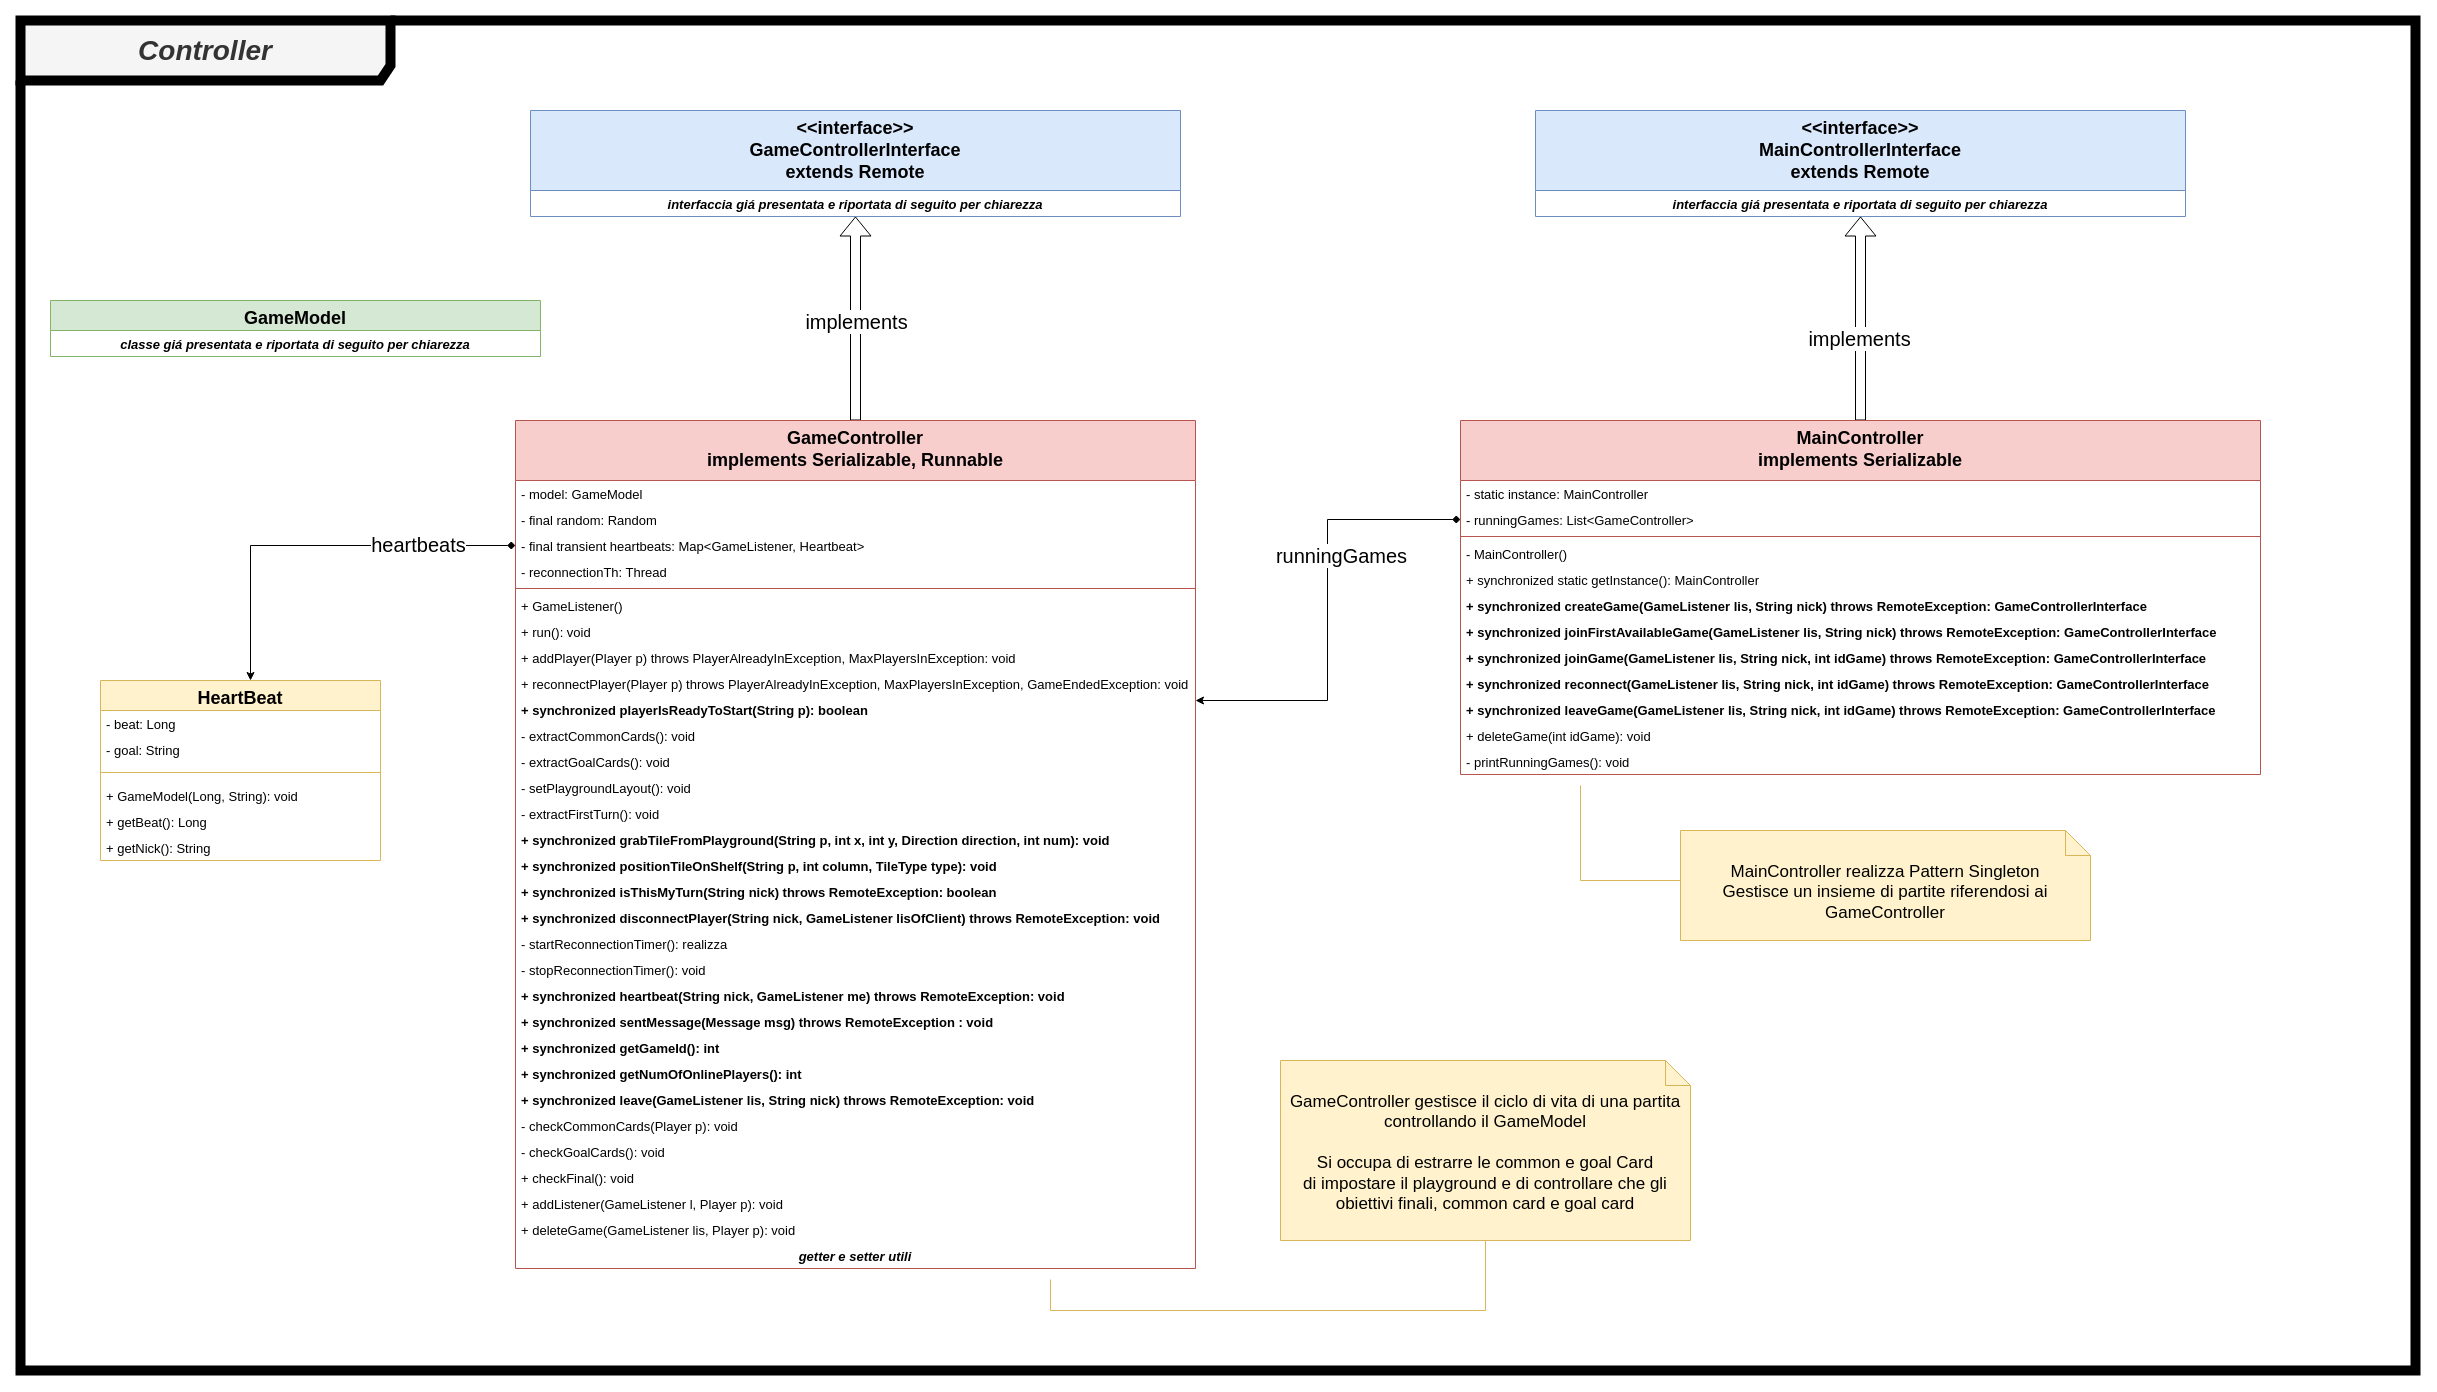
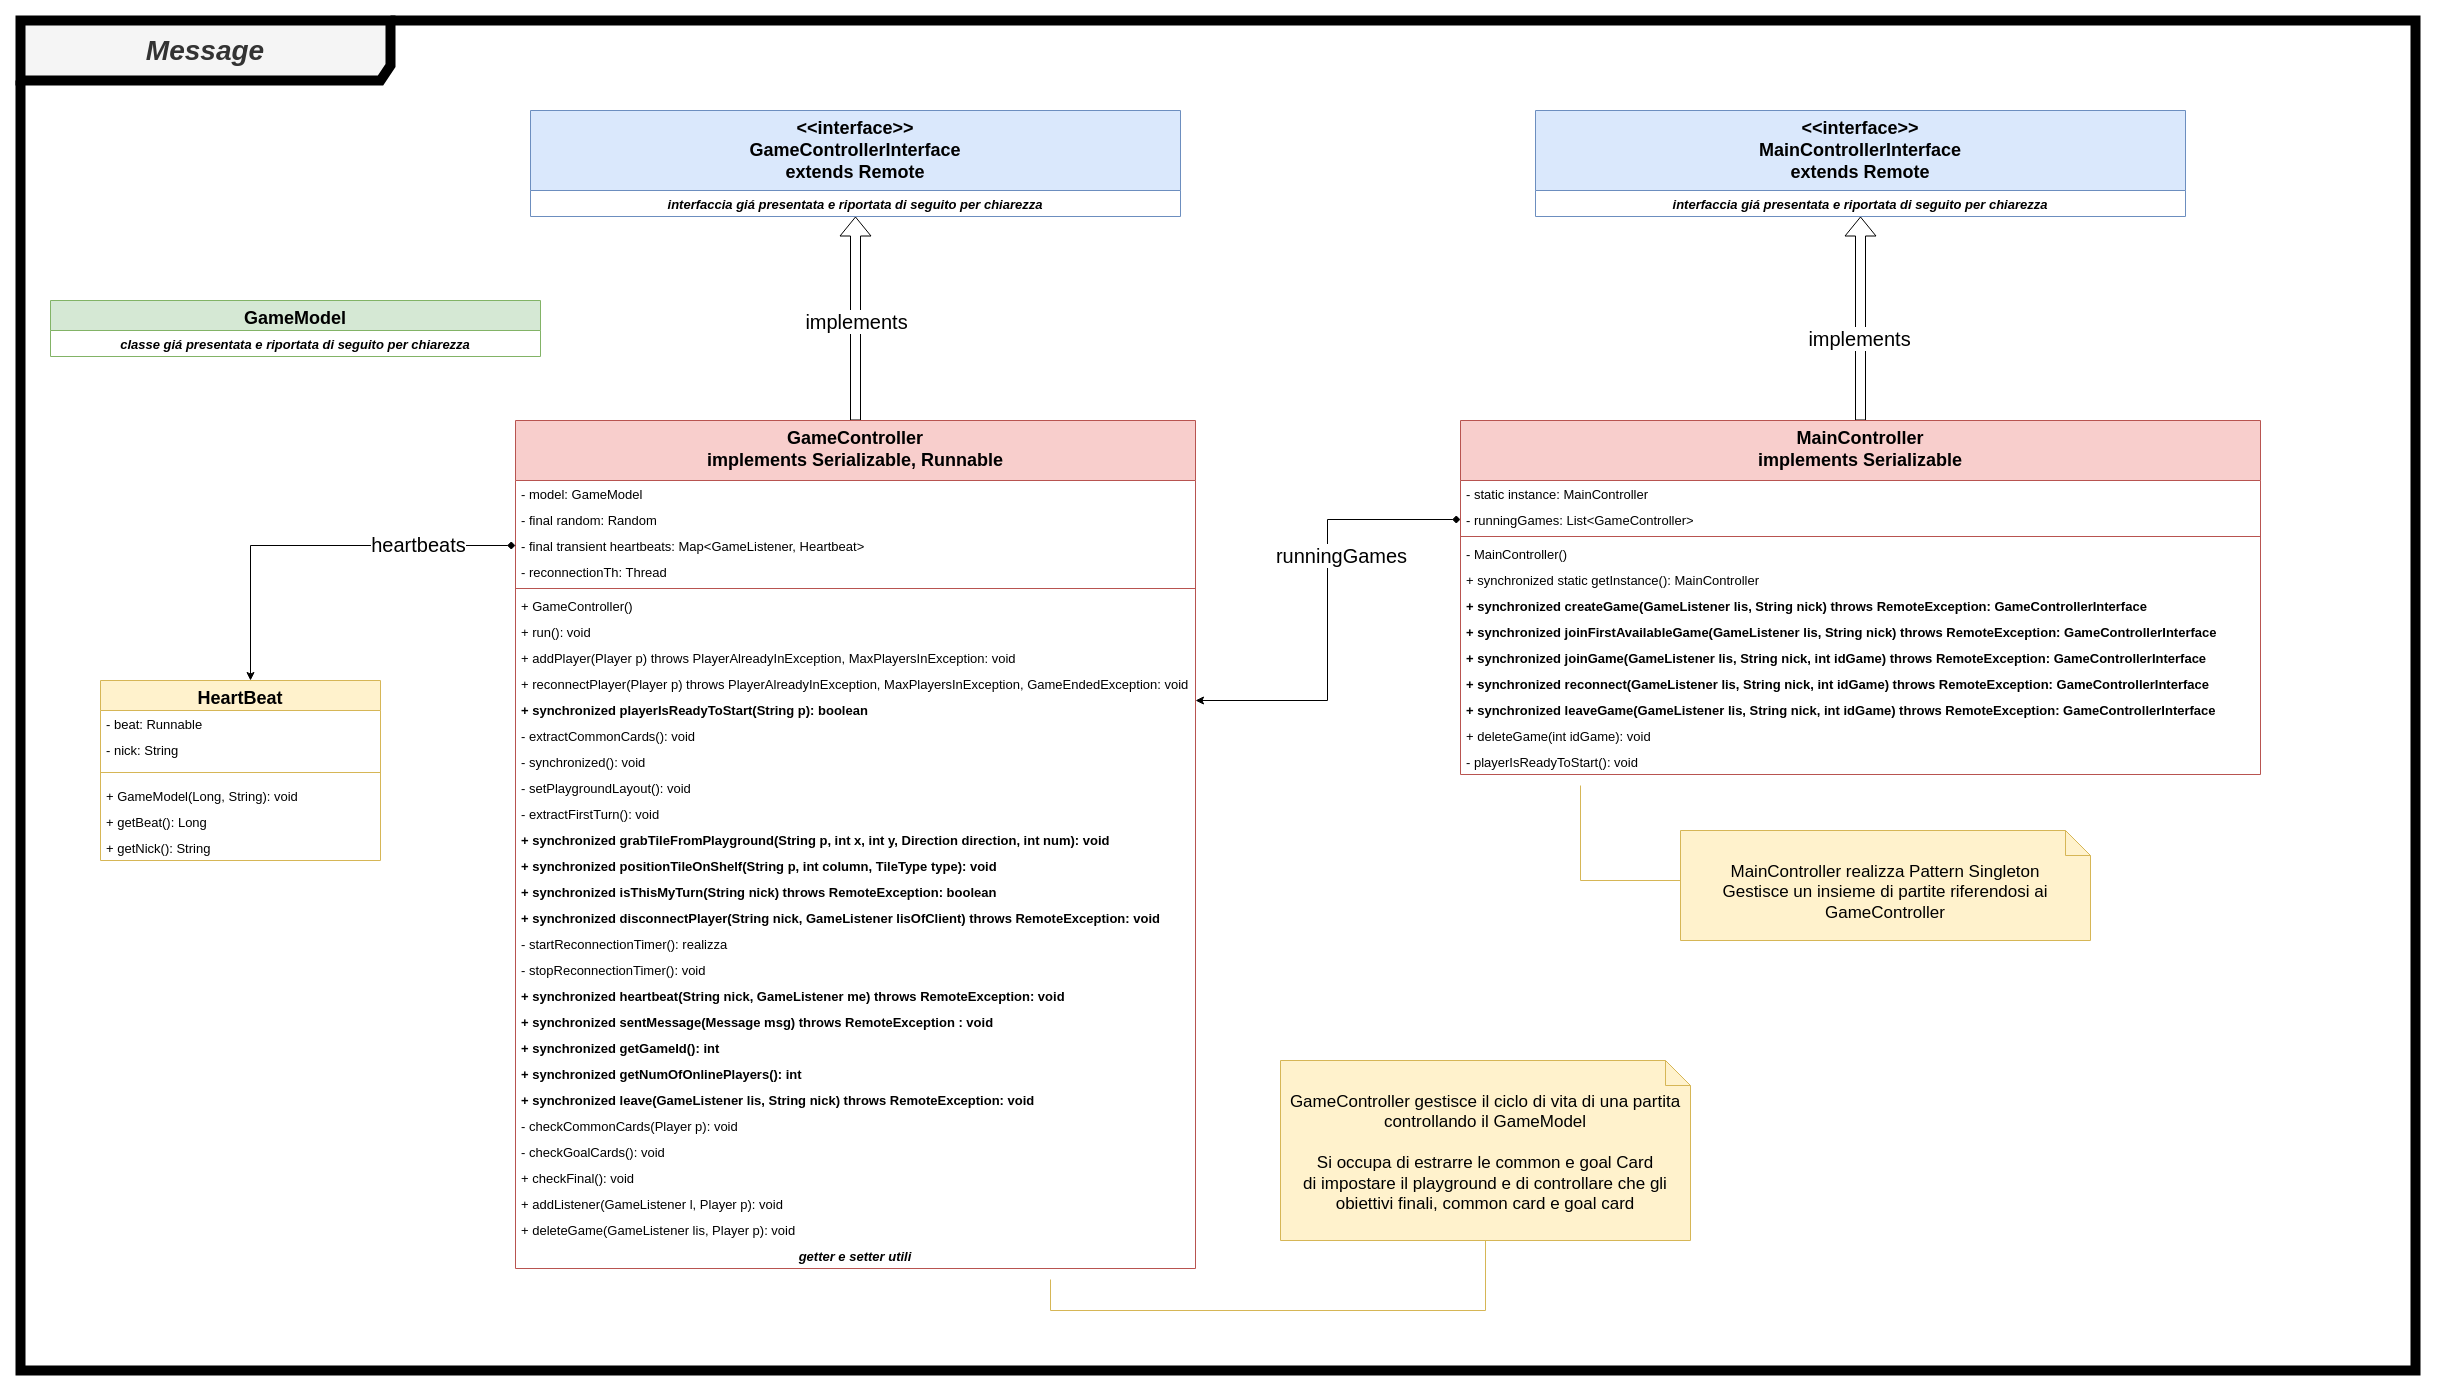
node "Controller": label "Controller" -> "Message"
node "+ GameListener()": label "+ GameListener()" -> "+ GameController()"
node "- beat: Long": label "- beat: Long" -> "- beat: Runnable"
node "- goal: String": label "- goal: String" -> "- nick: String"
node "- extractGoalCards(): void": label "- extractGoalCards(): void" -> "- synchronized(): void"
node "- printRunningGames(): void": label "- printRunningGames(): void" -> "- playerIsReadyToStart(): void"
